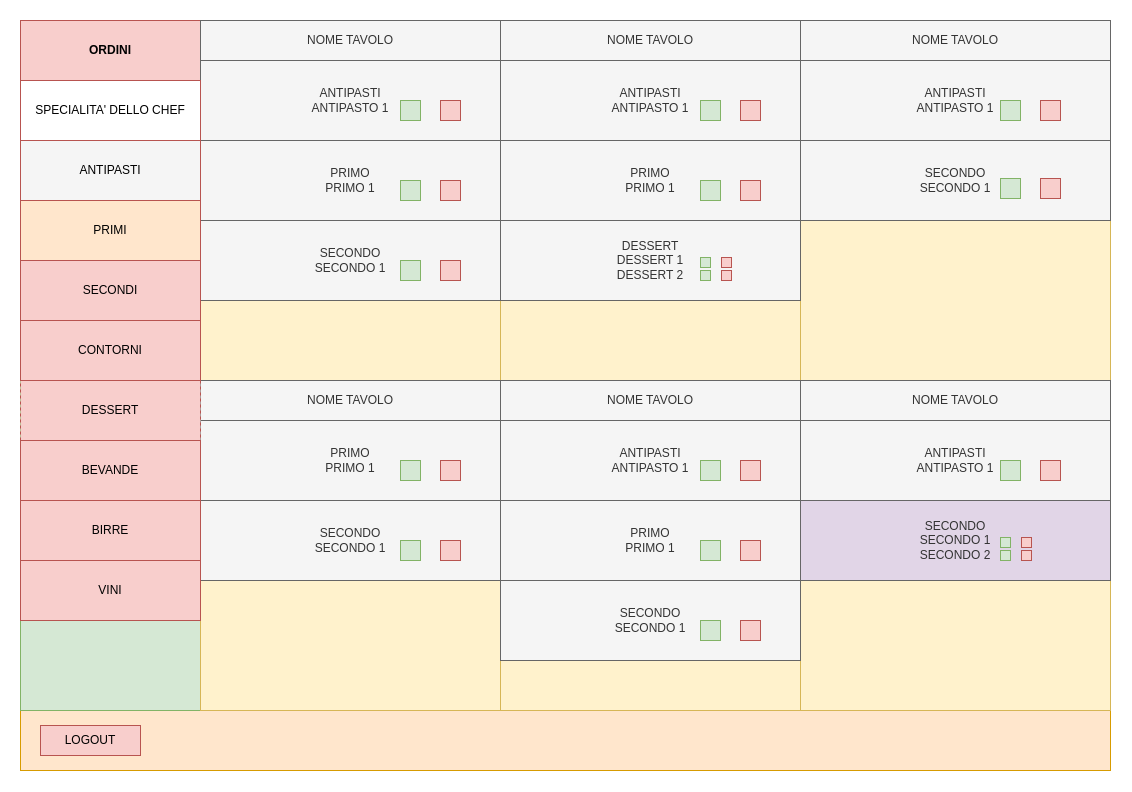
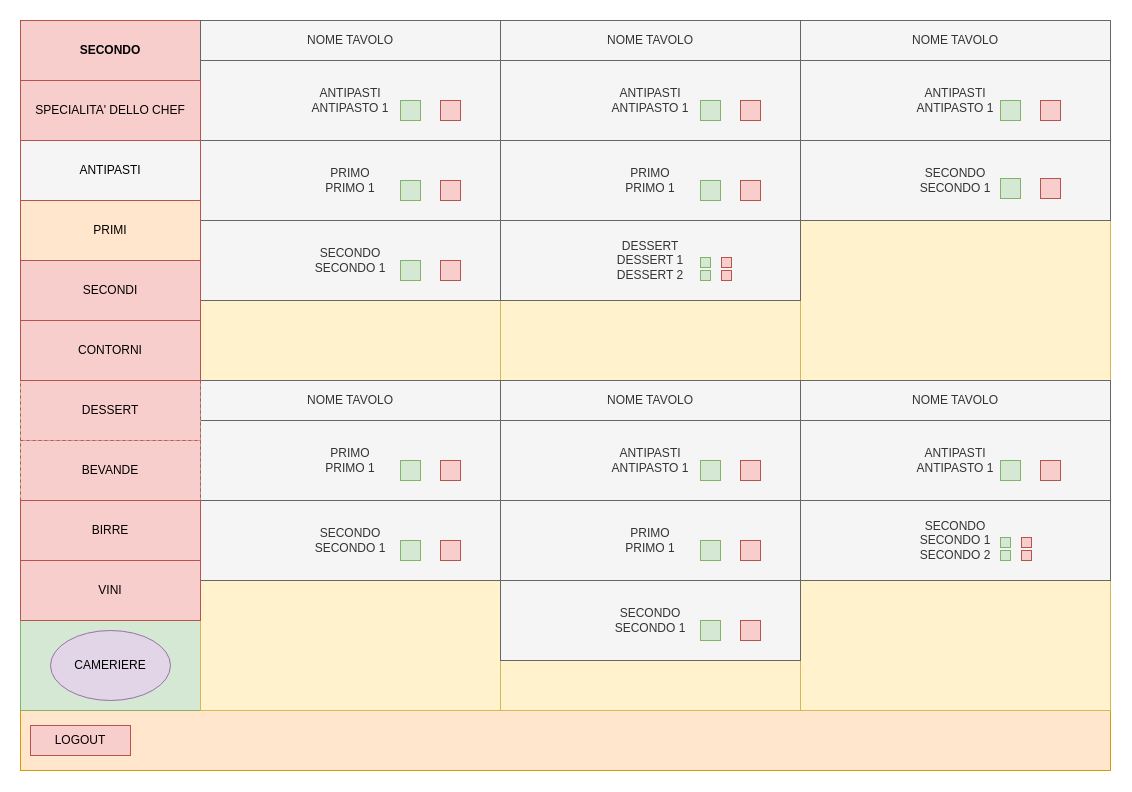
node "ORDINI": label "ORDINI" -> "SECONDO"
node "SPECIALITA' DELLO CHEF": fillcolor #ffffff -> #f8cecc
node "BEVANDE": style solid -> dashed
node "SECONDO SECONDO 1 SECONDO 2": fillcolor #e1d5e7 -> #f5f5f5
node "CAMERIERE": added
node "LOGOUT": moved (91, 741) -> (81, 741)
